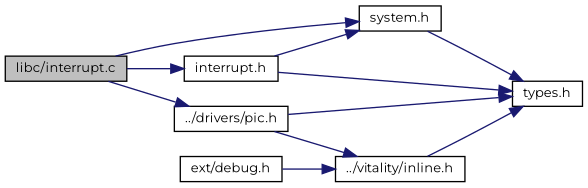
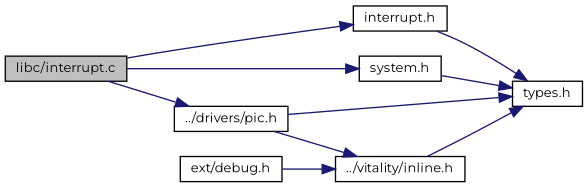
edge "interrupt.h" -> "system.h": removed
